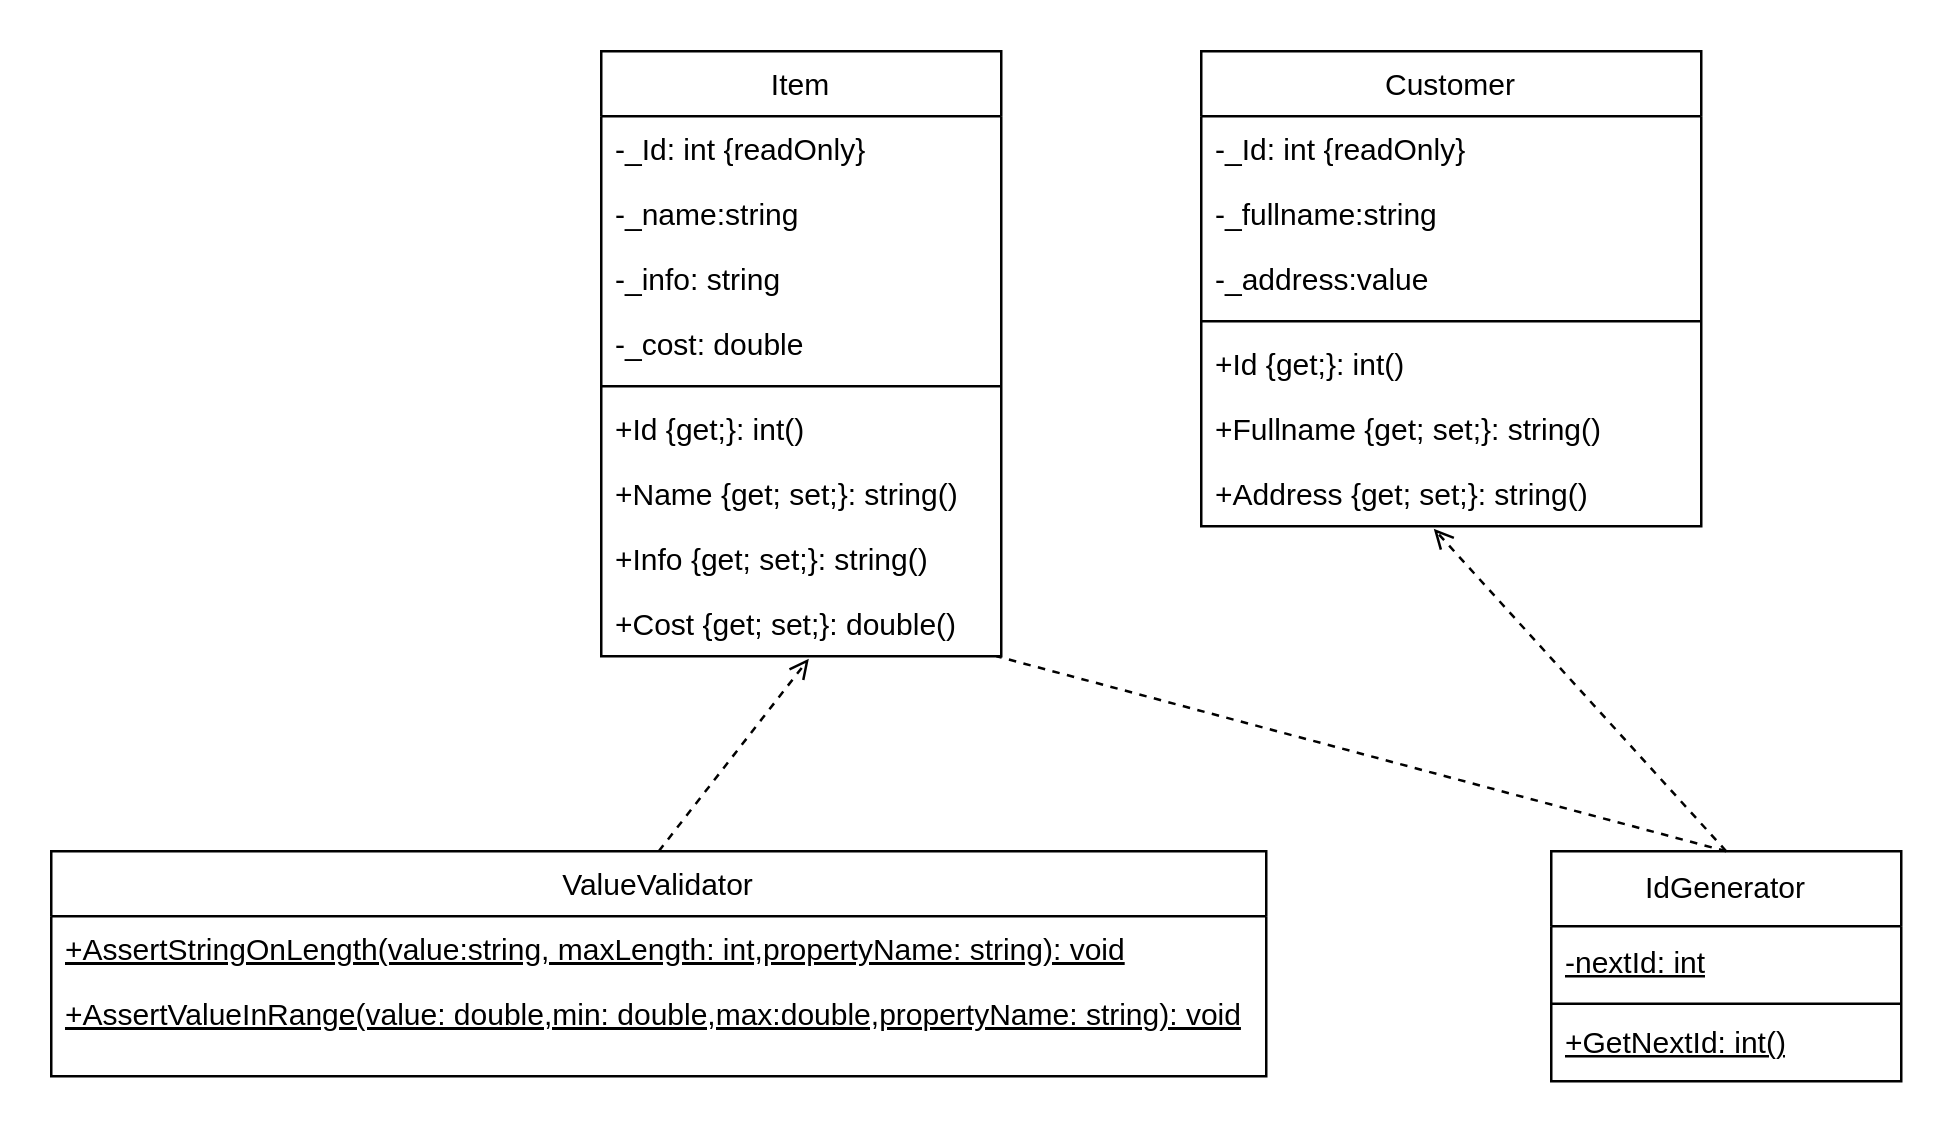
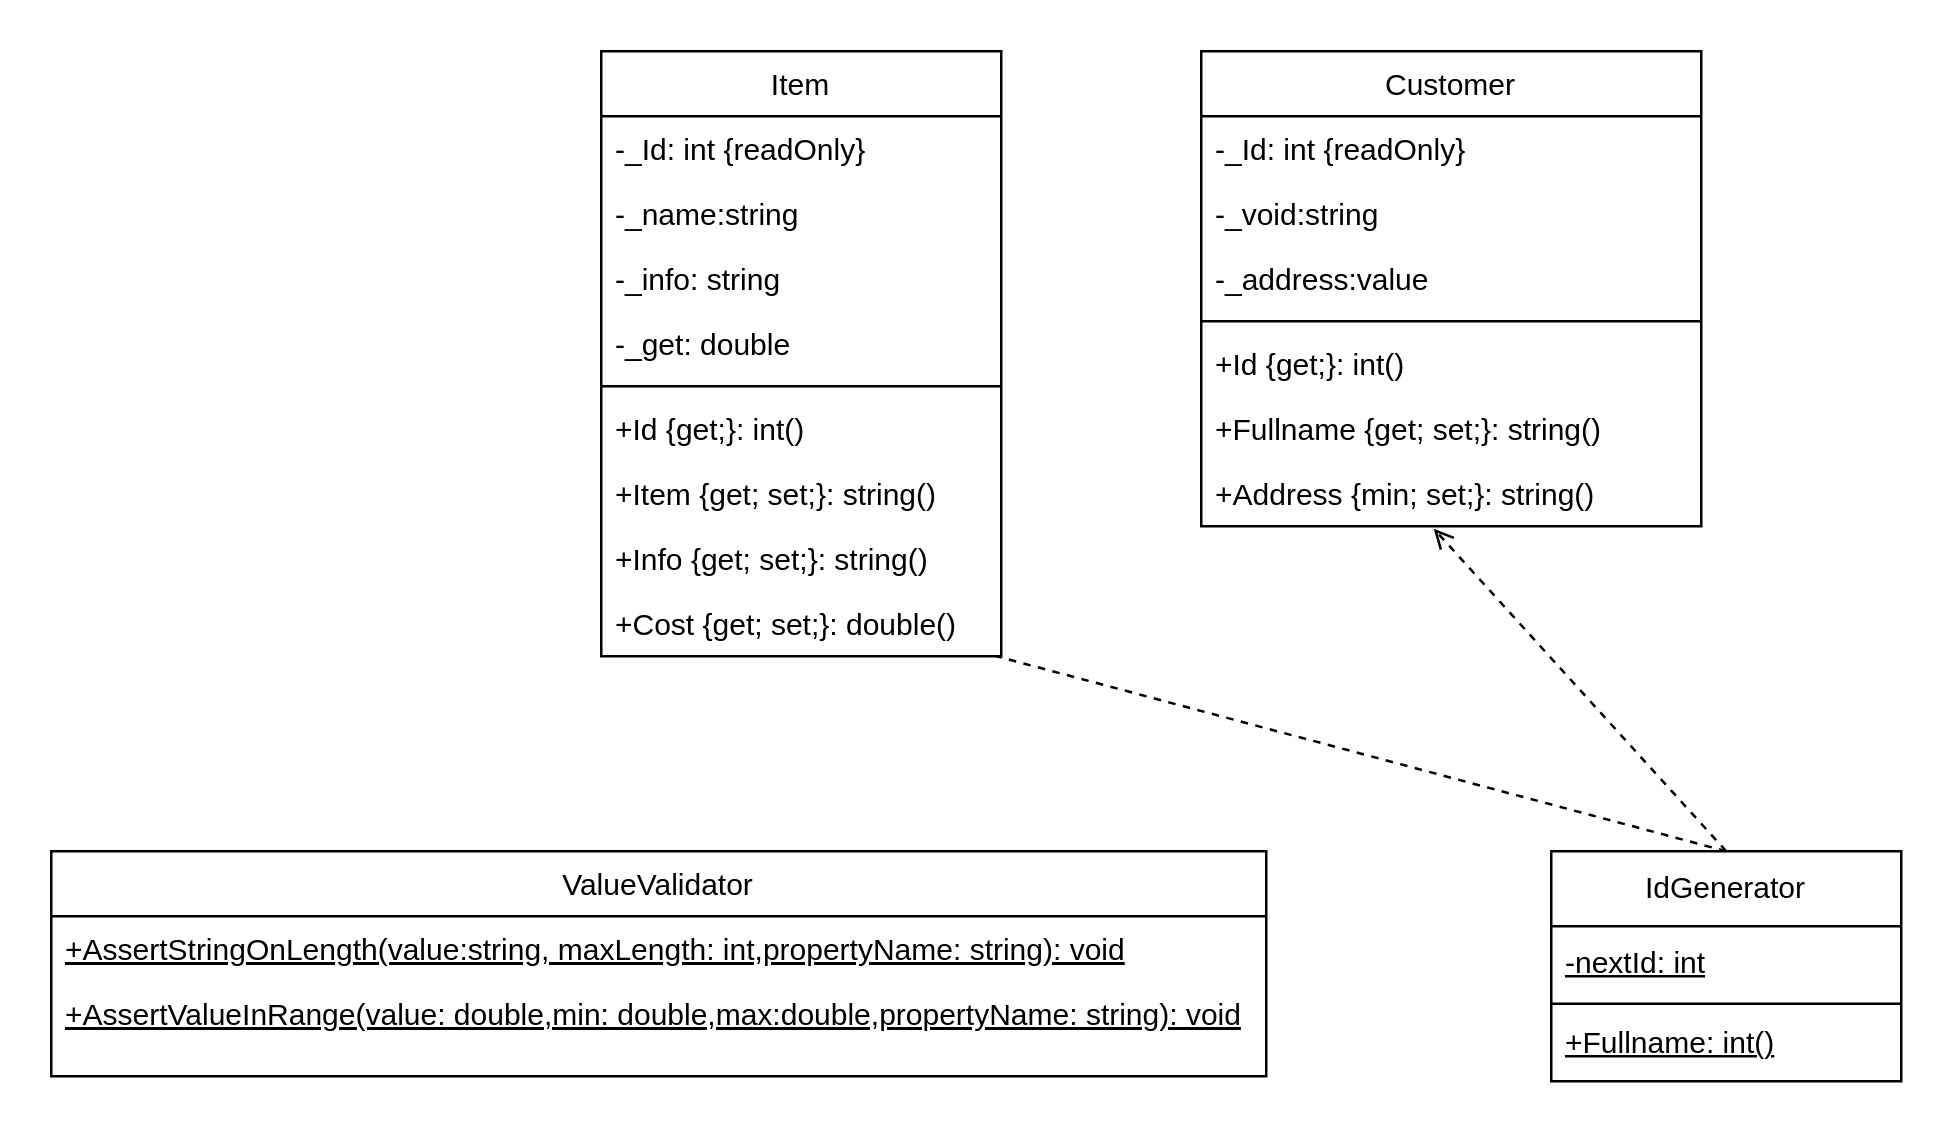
node "-_fullname:string": label "-_fullname:string" -> "-_void:string"
node "-_cost: double": label "-_cost: double" -> "-_get: double"
node "+Name {get; set;}: string()": label "+Name {get; set;}: string()" -> "+Item {get; set;}: string()"
node "+Address {get; set;}: string()": label "+Address {get; set;}: string()" -> "+Address {min; set;}: string()"
edge "ValueValidator" -> "+Cost {get; set;}: double()": removed
node "+GetNextId: int()": label "+GetNextId: int()" -> "+Fullname: int()"
